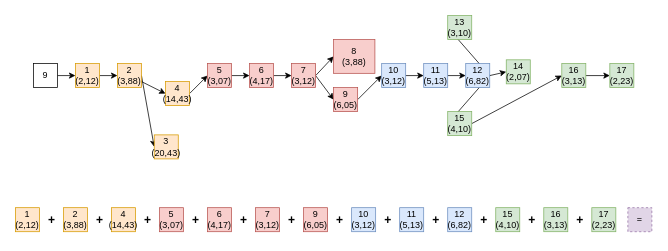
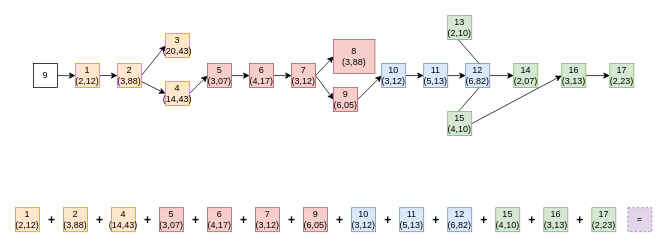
node "13 (3,10)": label "13 (3,10)" -> "13 (2,10)"
node "14 (2,07)": moved (518, 72) -> (525, 75)
node "3 (20,43)": moved (166, 147) -> (177, 45)
